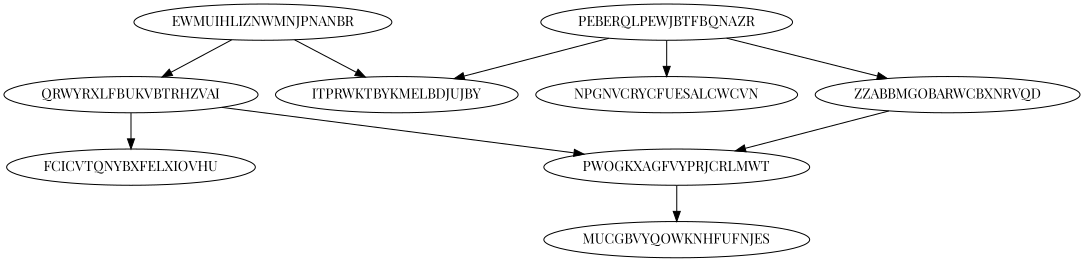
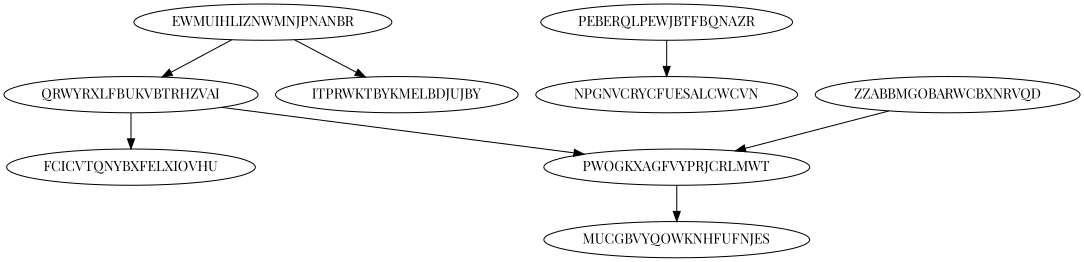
edge "PEBERQLPEWJBTFBQNAZR" -> "ITPRWKTBYKMELBDJUJBY": removed
edge "PEBERQLPEWJBTFBQNAZR" -> "ZZABBMGOBARWCBXNRVQD": removed
